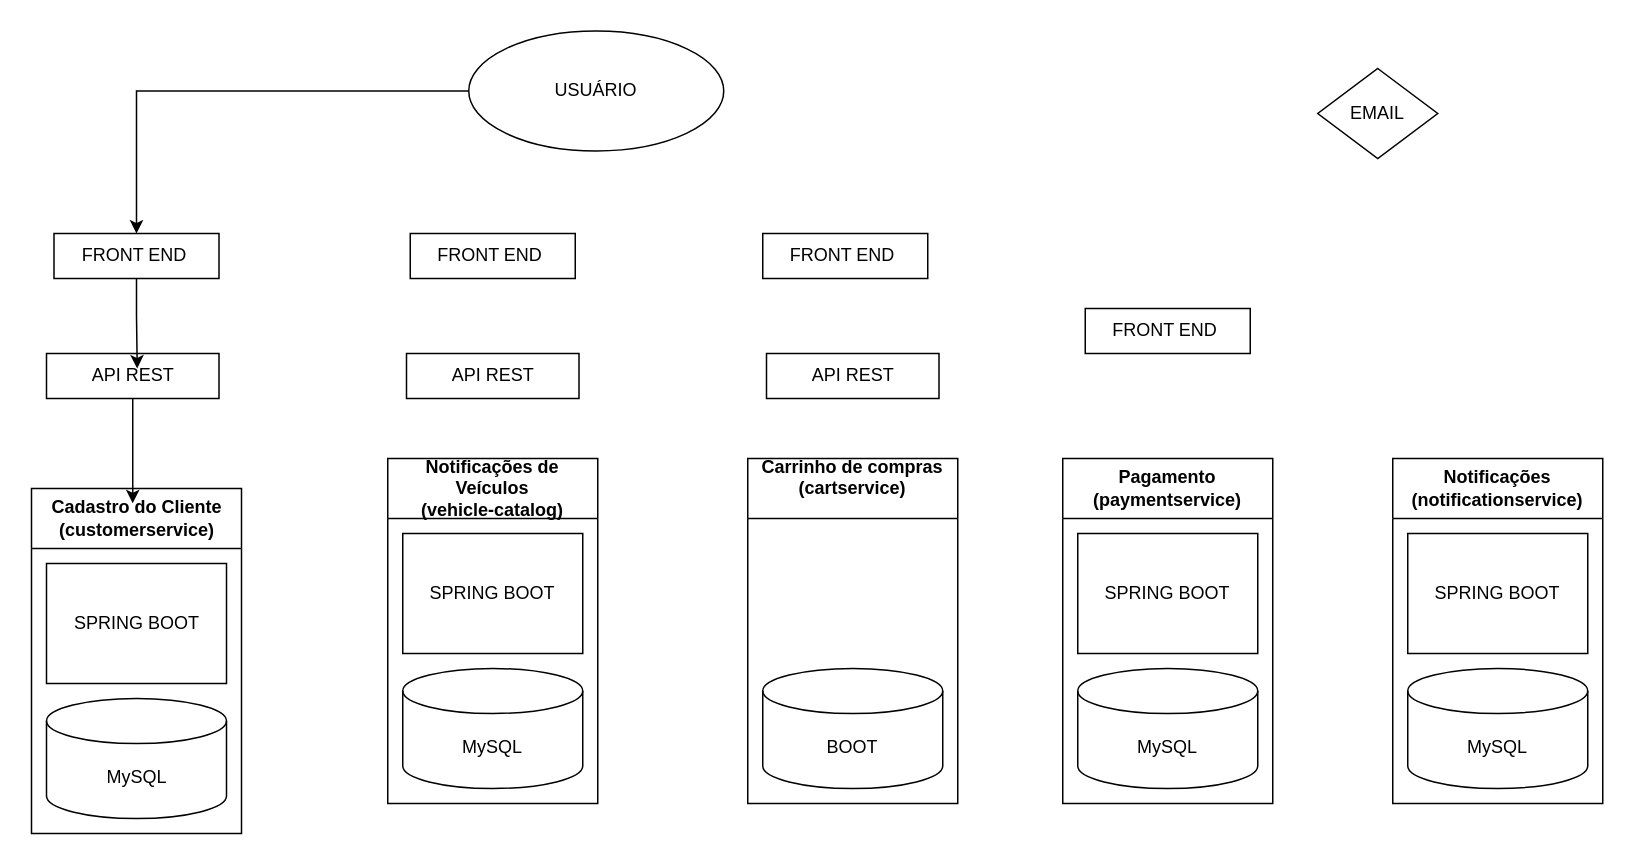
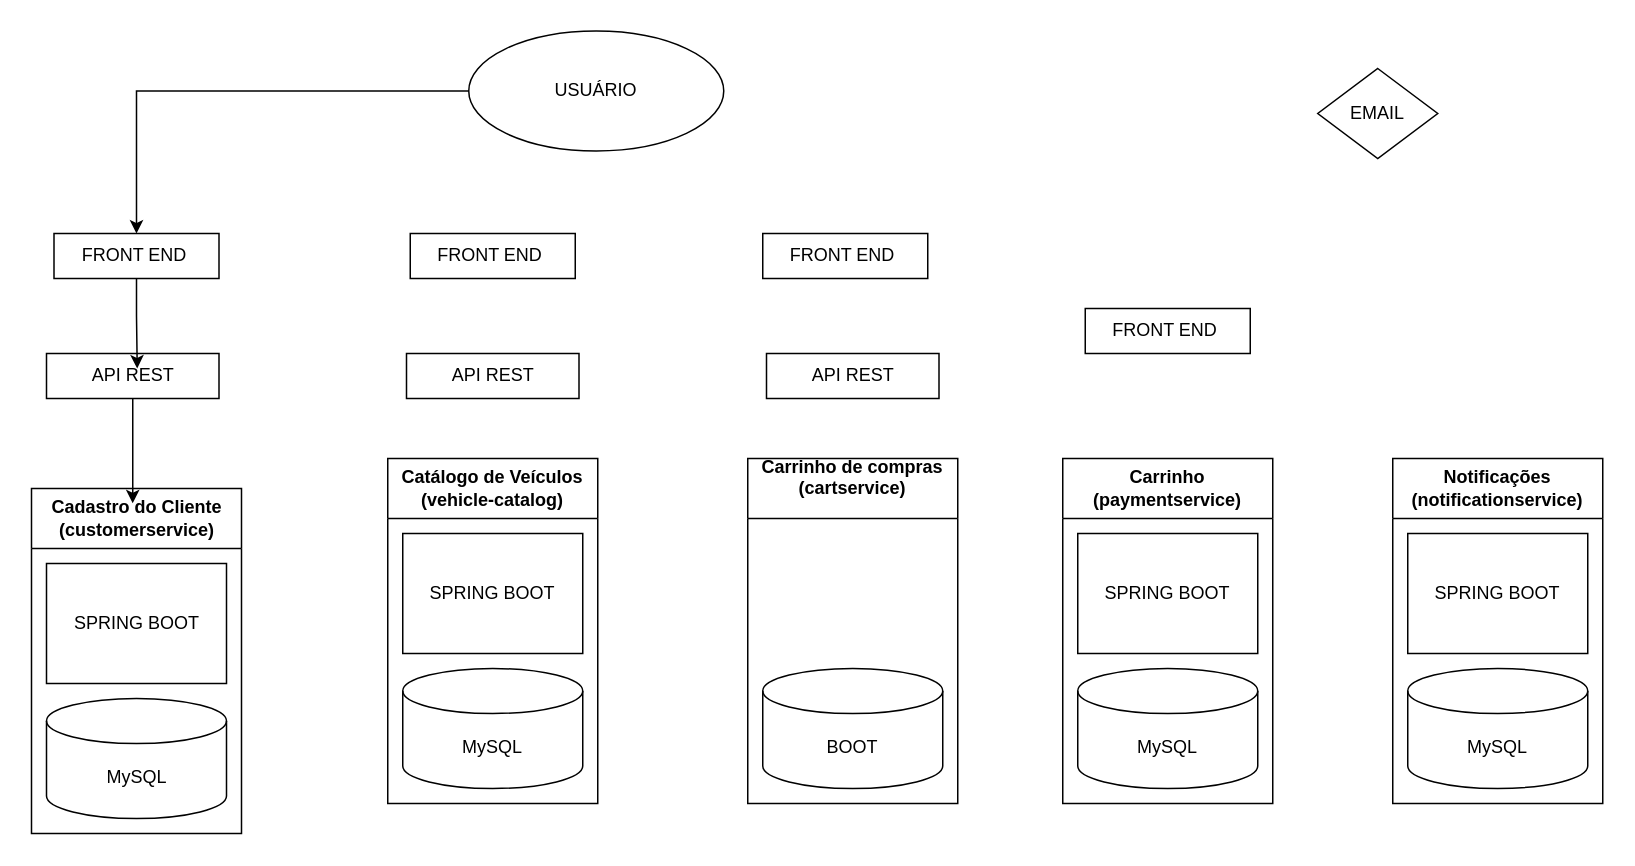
node "Notificações de Veículos (vehicle-catalog)": label "Notificações de Veículos (vehicle-catalog)" -> "Catálogo de Veículos (vehicle-catalog)"
node "Pagamento (paymentservice)": label "Pagamento (paymentservice)" -> "Carrinho (paymentservice)"
